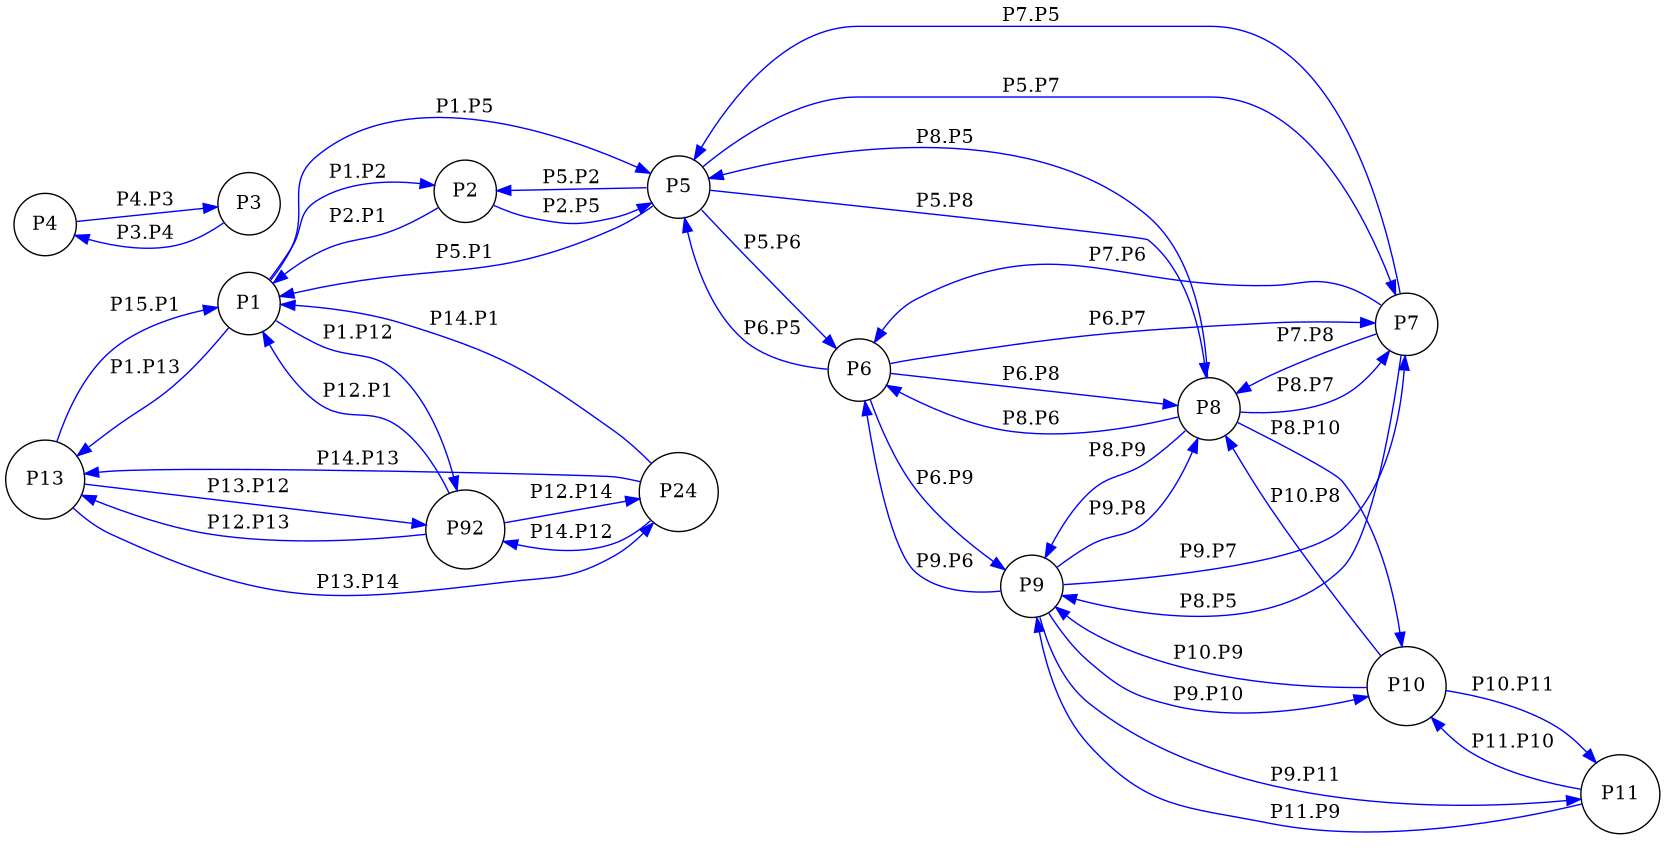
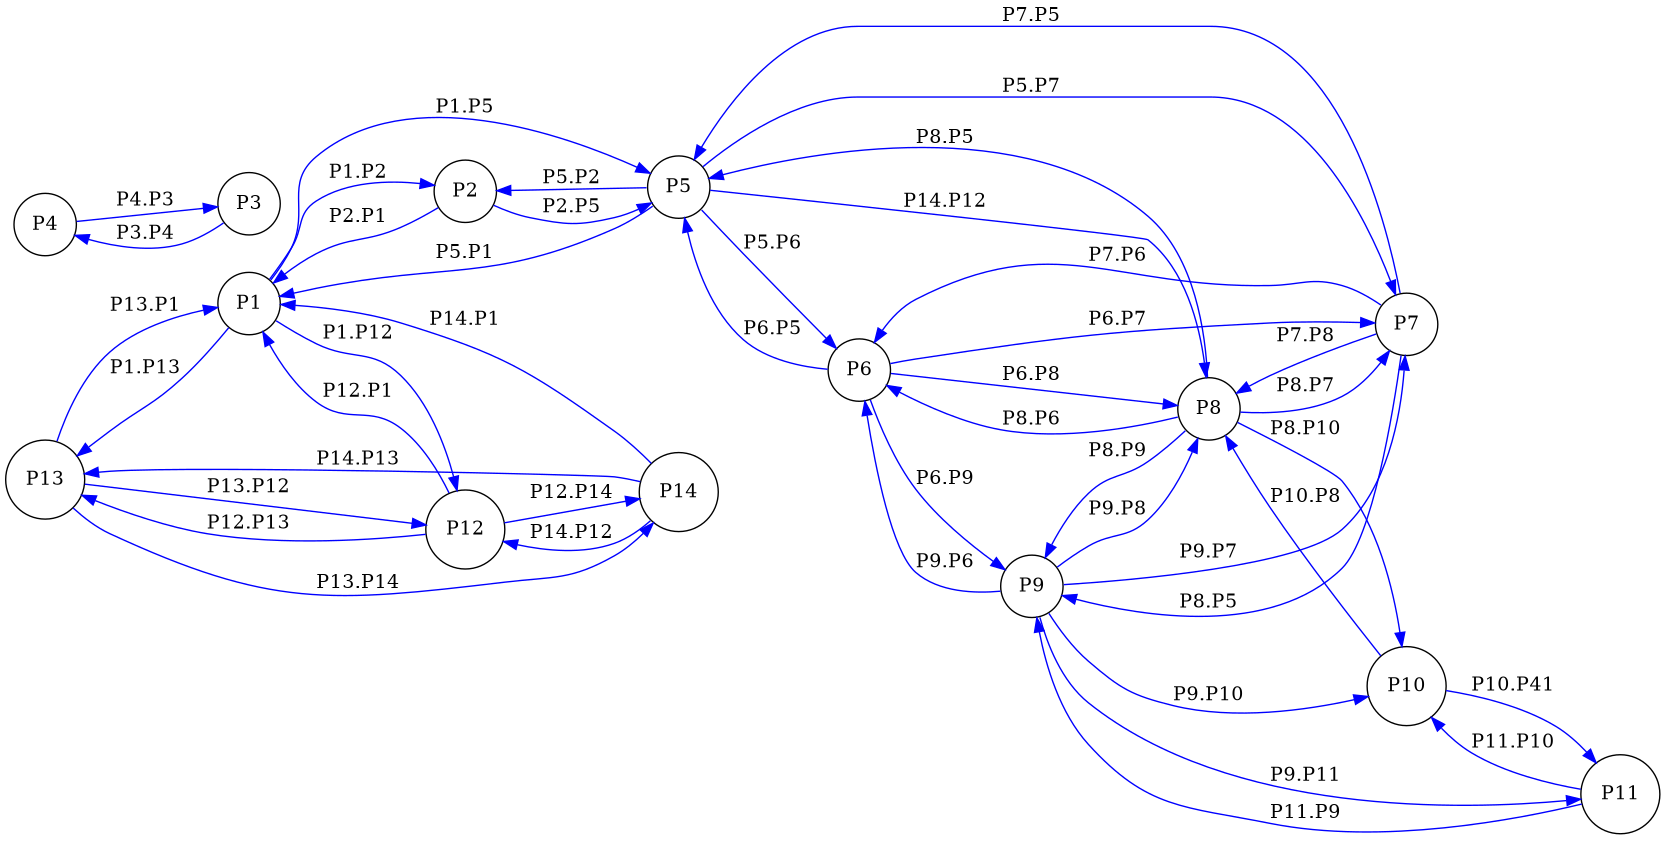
edge "P5" -> "P8": label "P5.P8" -> "P14.P12"
edge "P13" -> "P1": label "P15.P1" -> "P13.P1"
node "P24": label "P24" -> "P14"
node "P92": label "P92" -> "P12"
edge "P10" -> "P9": removed, label "P10.P9"
edge "P10" -> "P11": label "P10.P11" -> "P10.P41"
